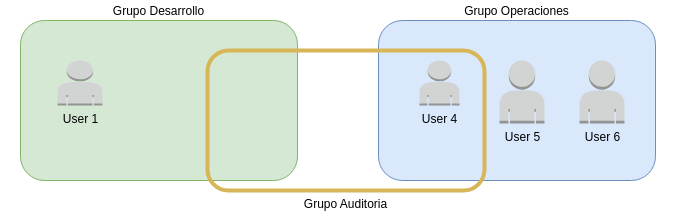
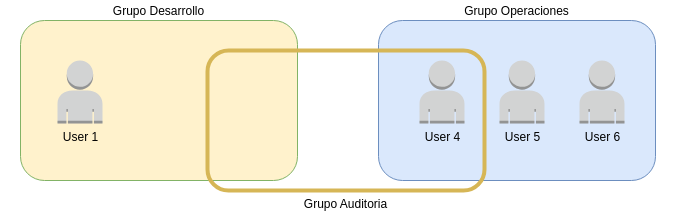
node "User 1": size 45x45 -> 45x63
node "User 4": size 40x45 -> 45x63
node "Grupo Desarrollo": fillcolor #d5e8d4 -> #fff2cc
